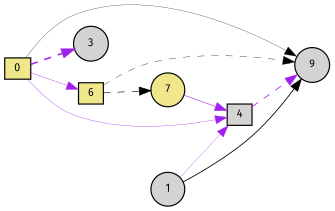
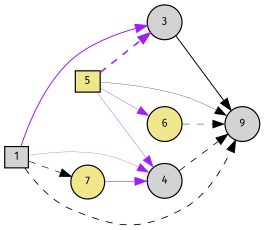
edge "3" -> "9": added
node "0": label "0" -> "5"
edge "1" -> "3": added
edge "6" -> "7": now "1" -> "7"
node "6": shape box -> circle
edge "4" -> "9": color purple -> black
node "4": shape box -> circle
edge "1" -> "9": style solid -> dashed
node "1": shape circle -> box
